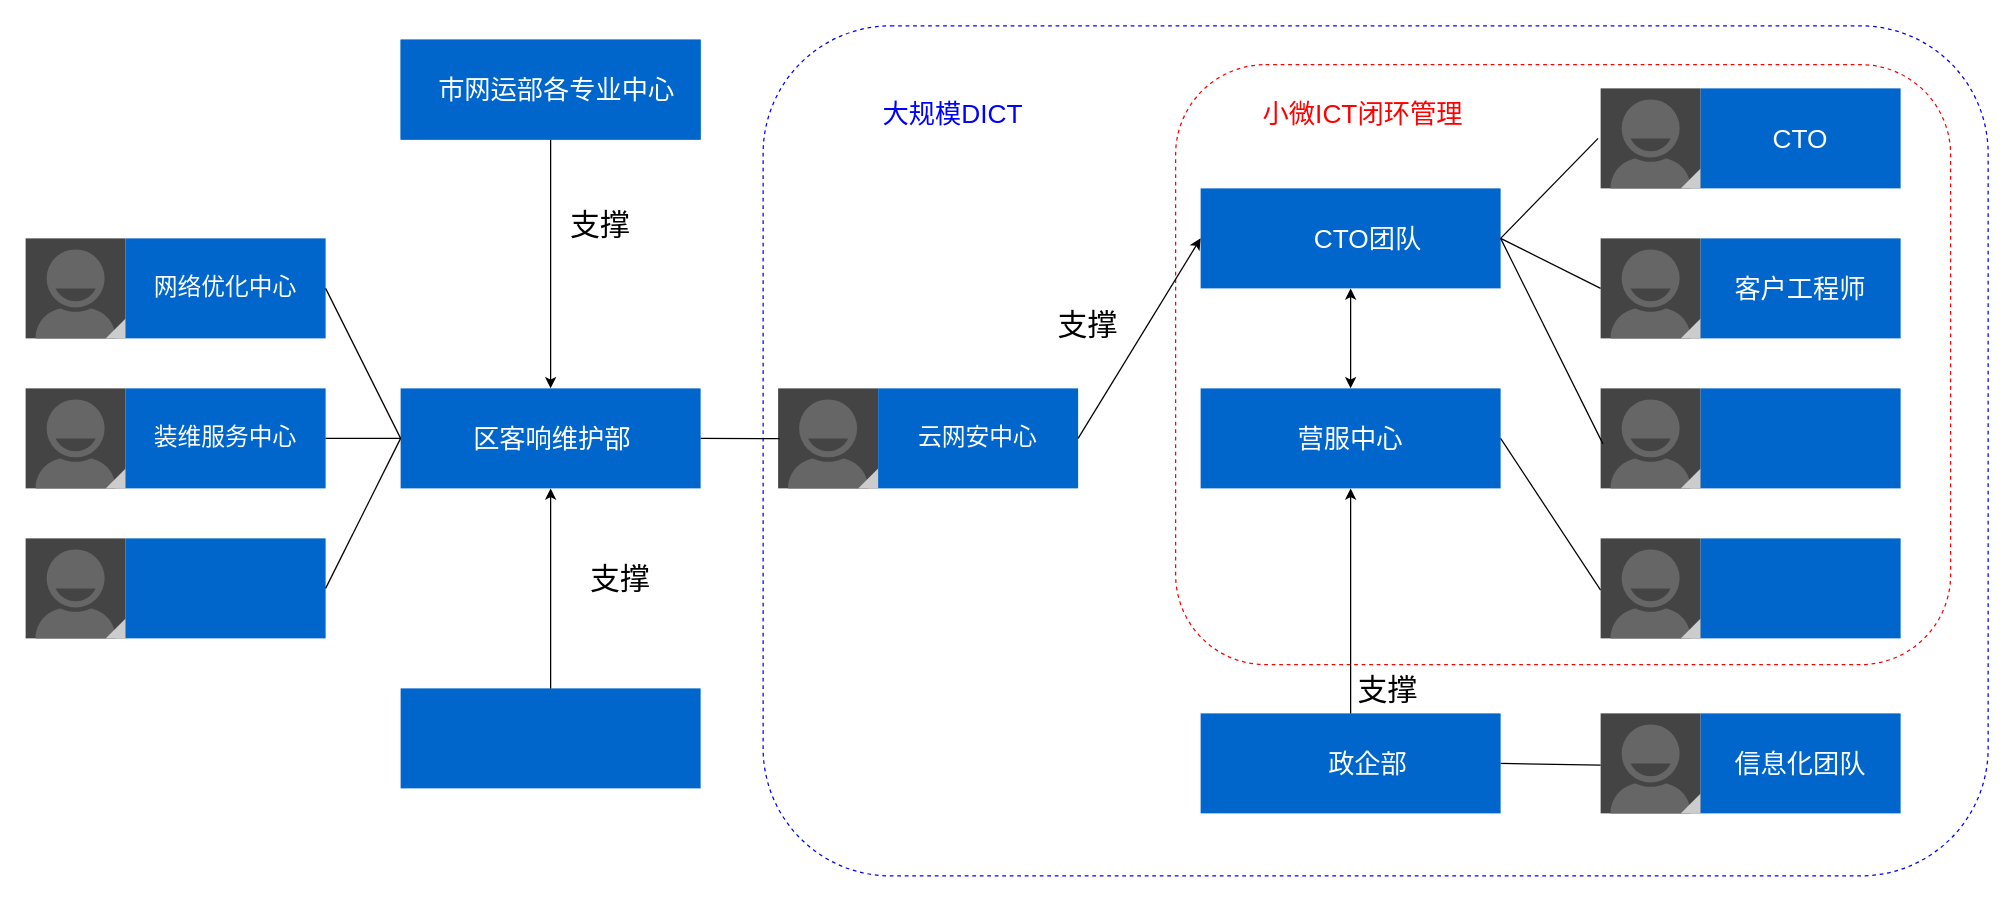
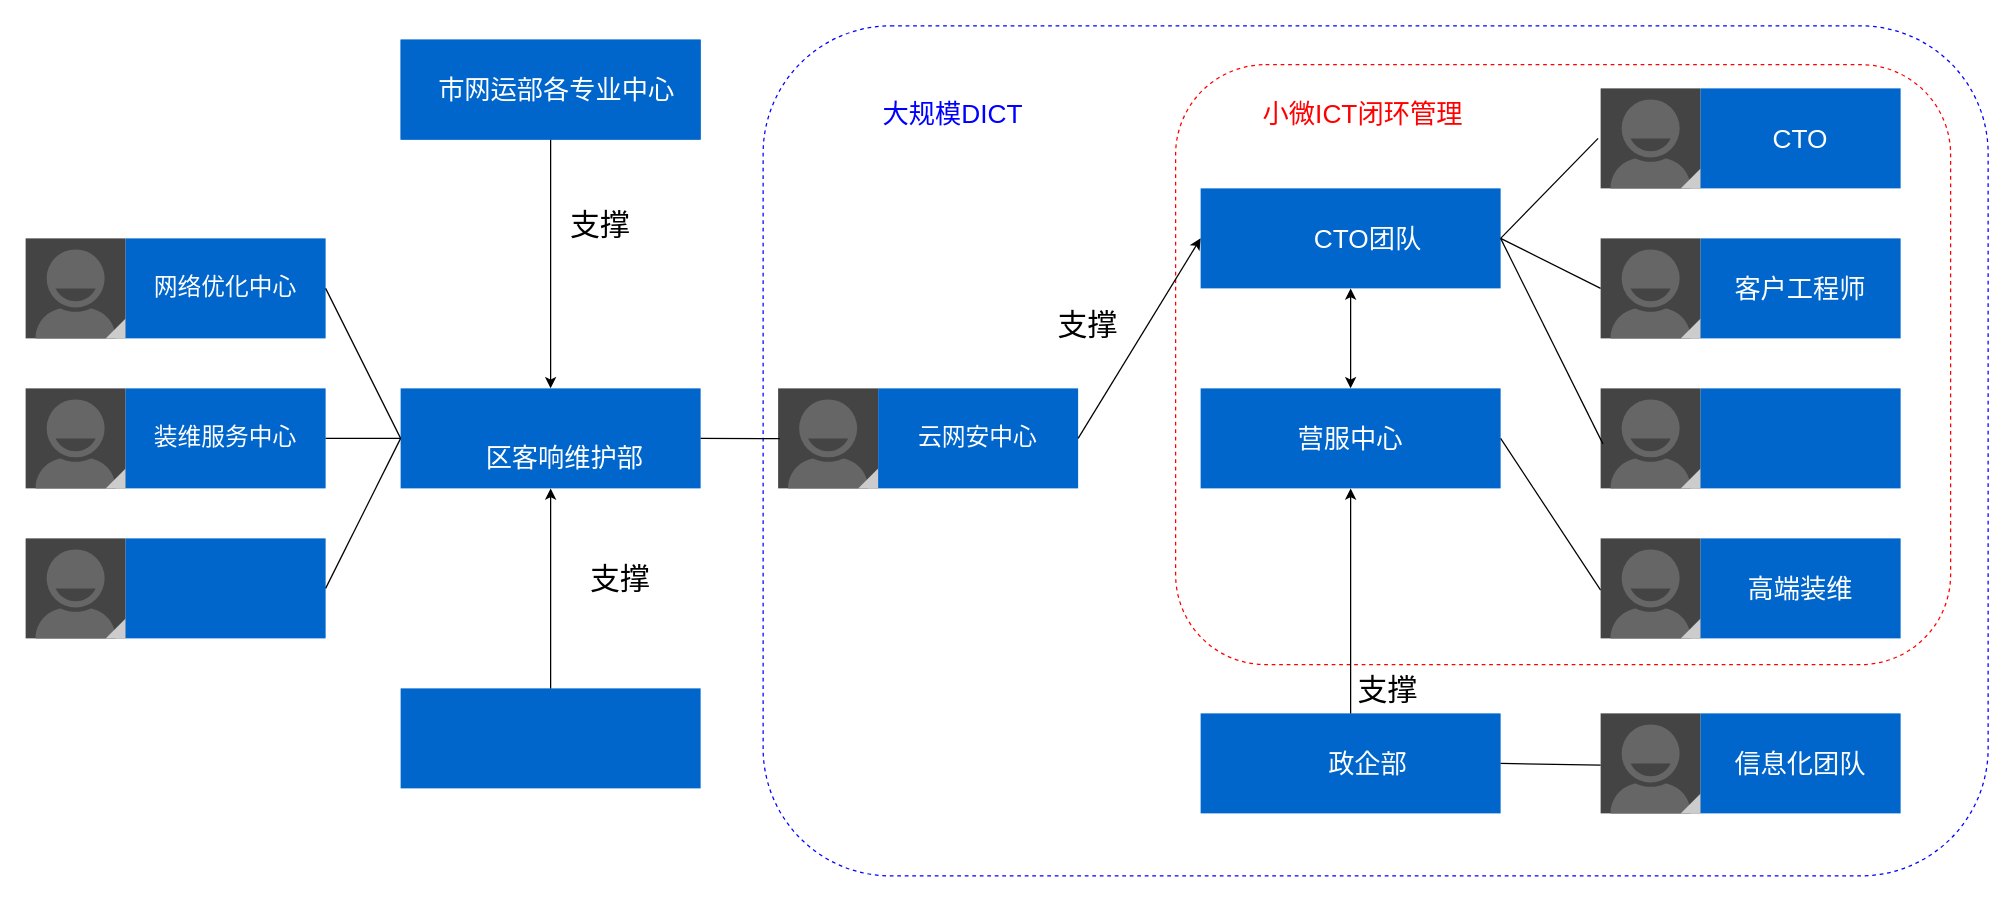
node "区客响维护部": moved (553, 438) -> (565, 457)
node "高端装维": added
